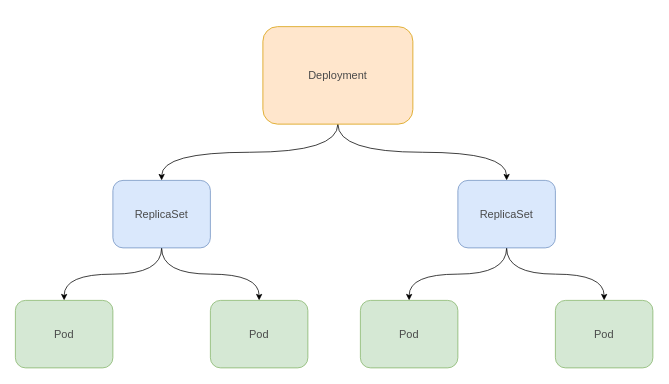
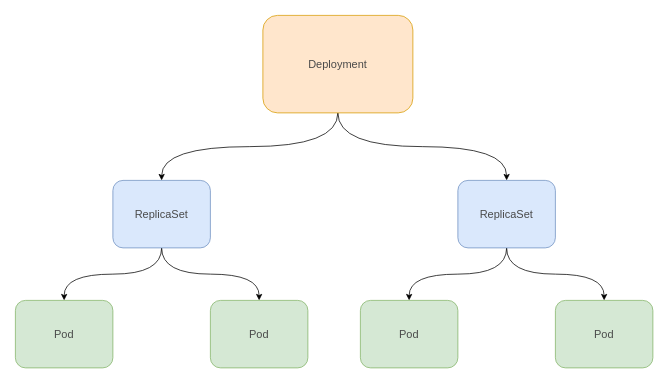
node "Deployment": moved (338, 75) -> (338, 64)
